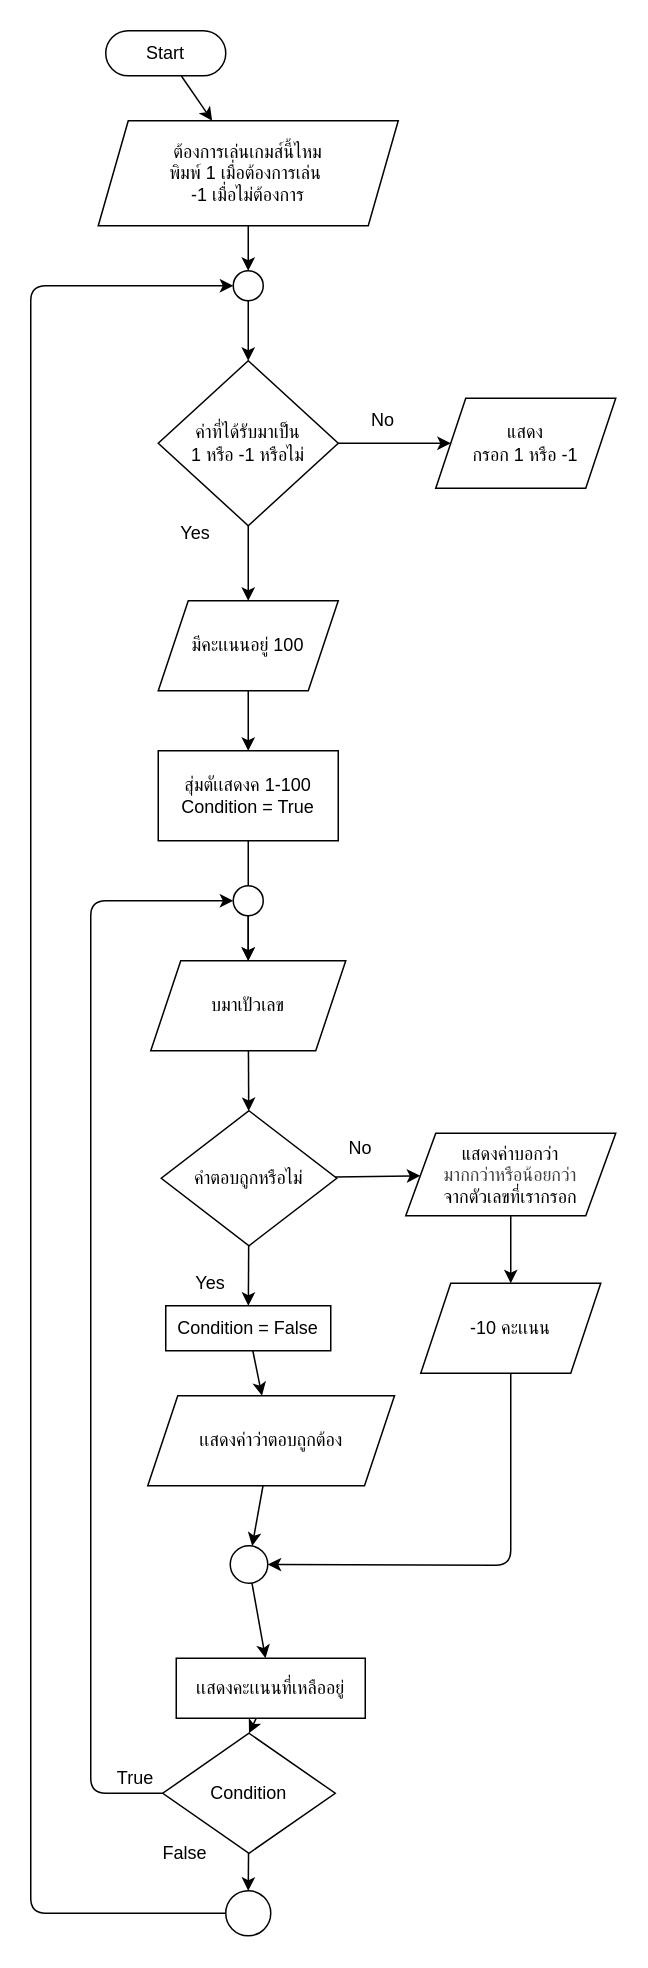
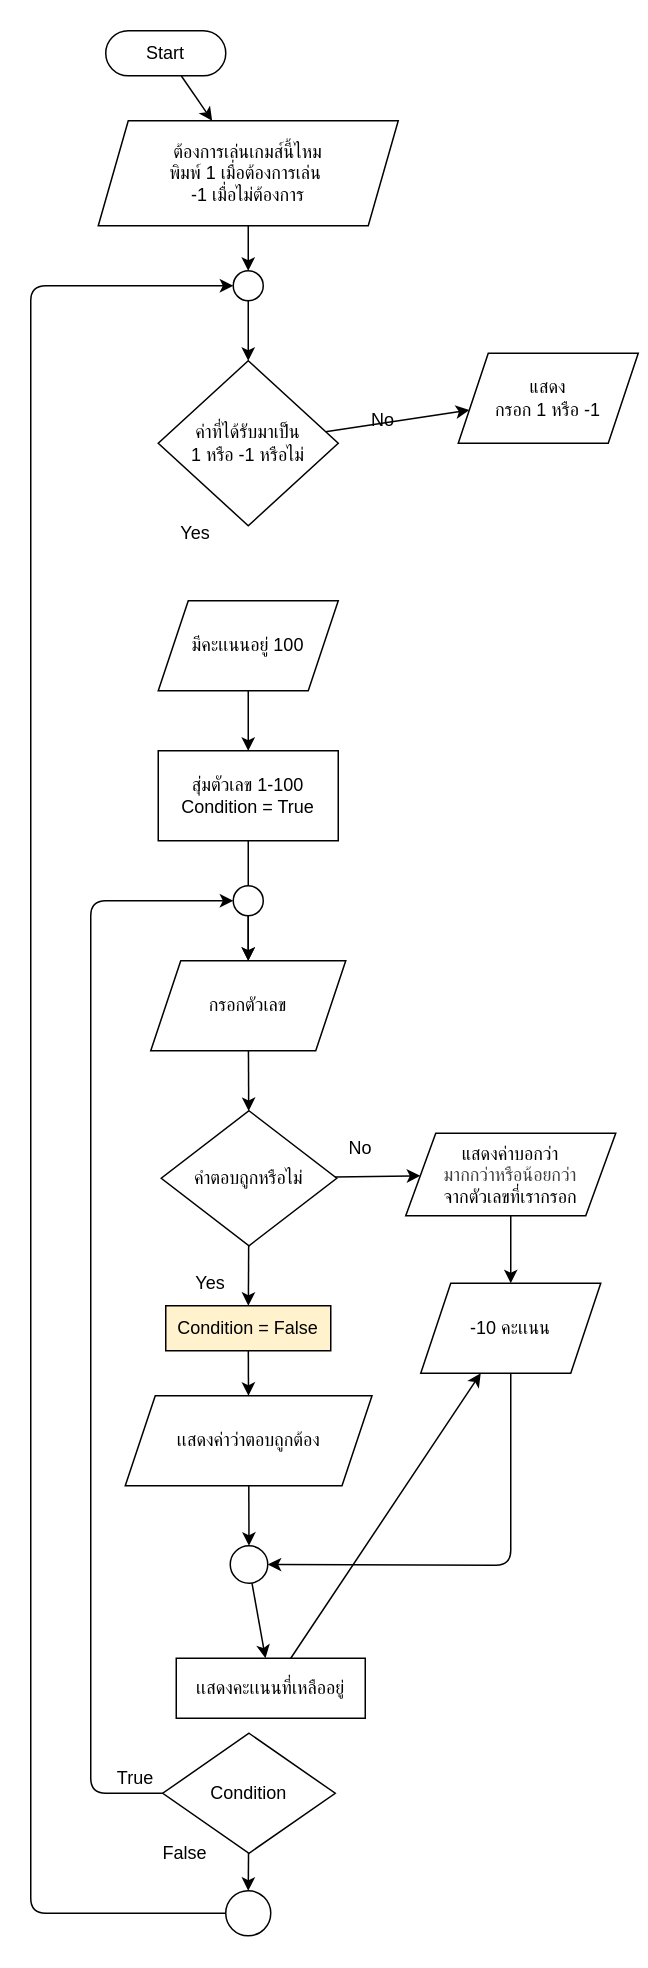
node "แสดง กรอก 1 หรือ -1": moved (526, 443) -> (548, 398)
edge "ค่าที่ได้รับมาเป็น 1 หรือ -1 หรือไม่" -> "มีคะเเนนอยู่ 100": removed
node "สุ่มตัเเสดงค 1-100 Condition = True": label "สุ่มตัเเสดงค 1-100 Condition = True" -> "สุ่มตัวเลข 1-100 Condition = True"
node "บมาเปัวเลข": label "บมาเปัวเลข" -> "กรอกตัวเลข"
node "Condition = False": fillcolor #ffffff -> #fff2cc
node "เเสดงค่าว่าตอบถูกต้อง": moved (271, 1441) -> (249, 1441)
edge "เเสดงคะเเนนที่เหลืออยู่" -> "Condition": now "เเสดงคะเเนนที่เหลืออยู่" -> "-10 คะเเนน"
